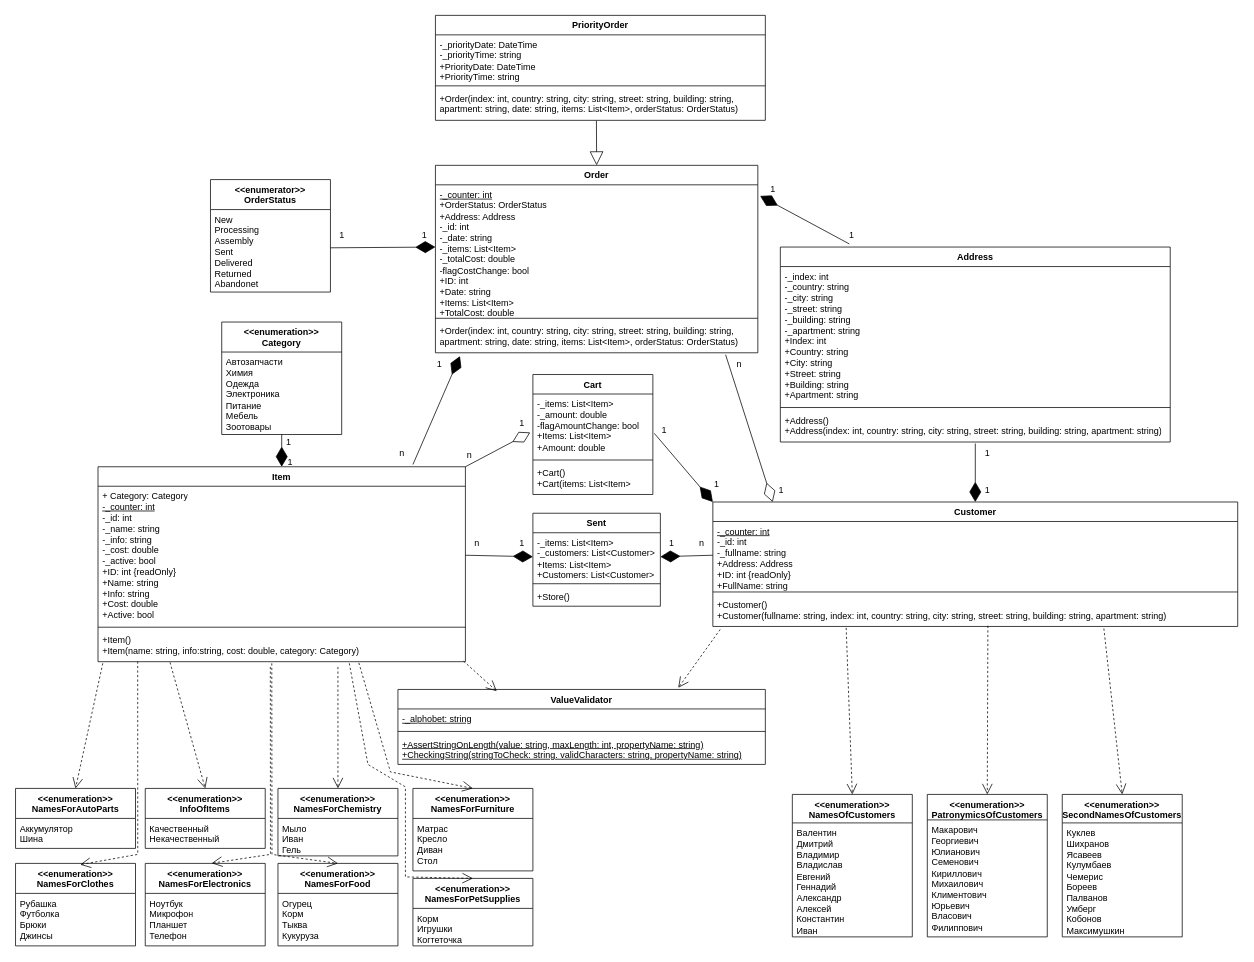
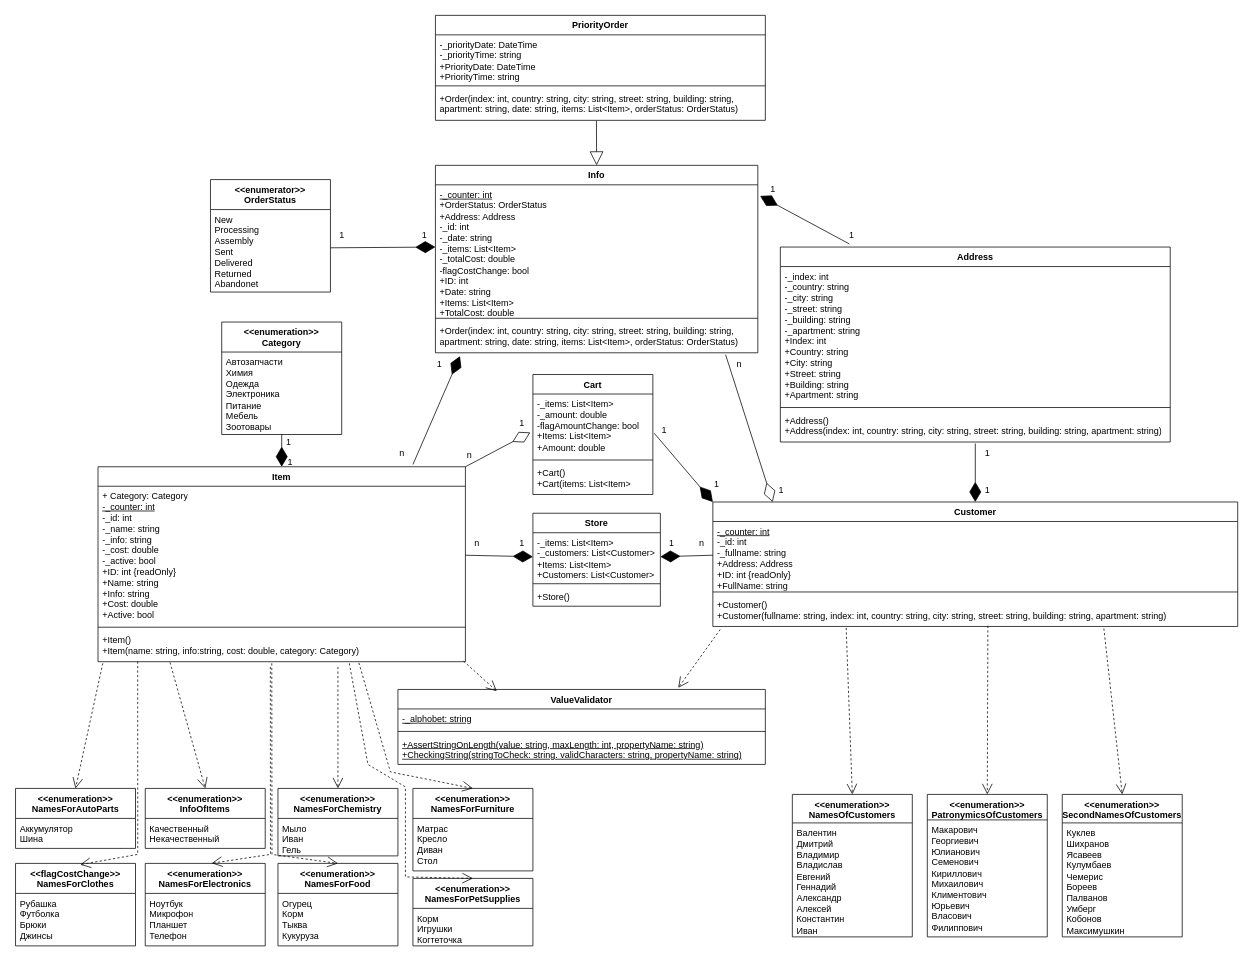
node "Order": label "Order" -> "Info"
node "Sent": label "Sent" -> "Store"
node "<<enumeration>> NamesForClothes": label "<<enumeration>> NamesForClothes" -> "<<flagCostChange>> NamesForClothes"
